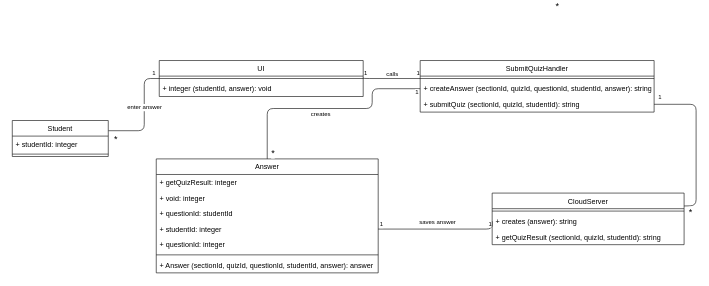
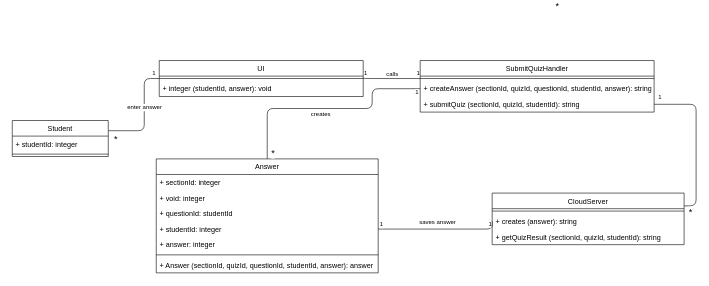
node "+ getQuizResult: integer": label "+ getQuizResult: integer" -> "+ sectionId: integer"
node "+ questionId: integer": label "+ questionId: integer" -> "+ answer: integer"
